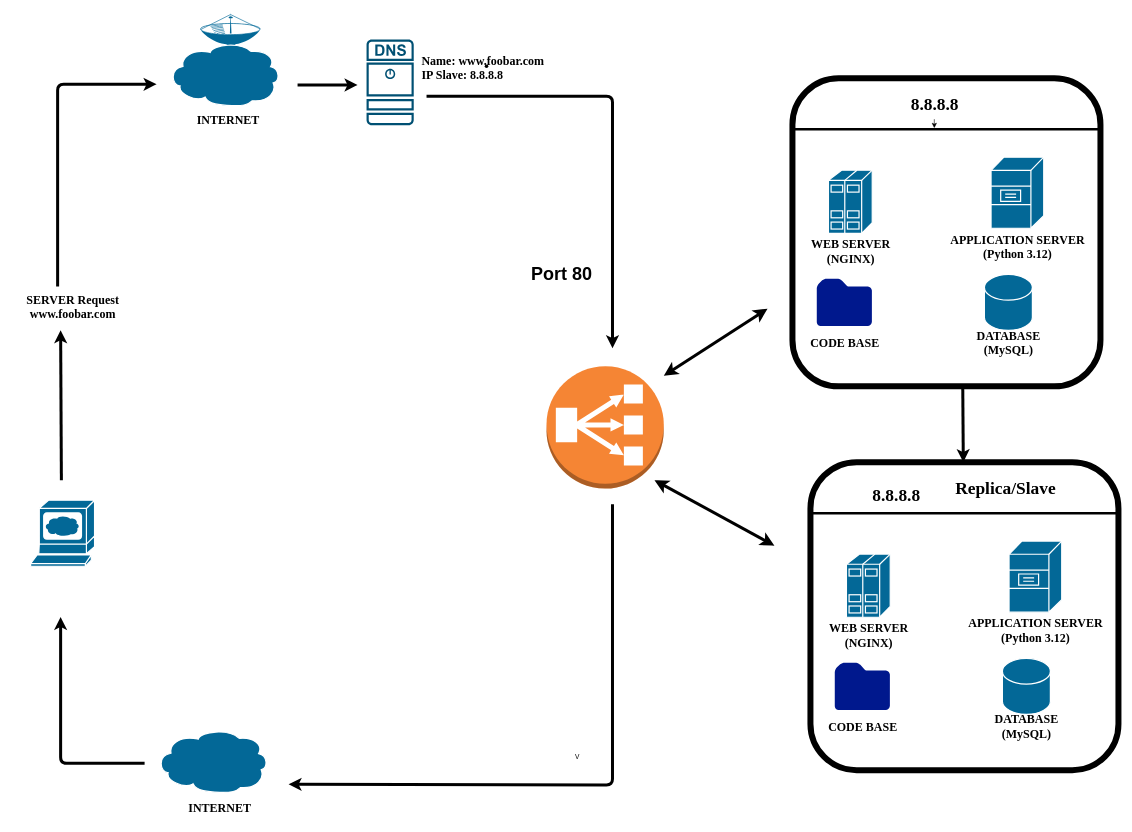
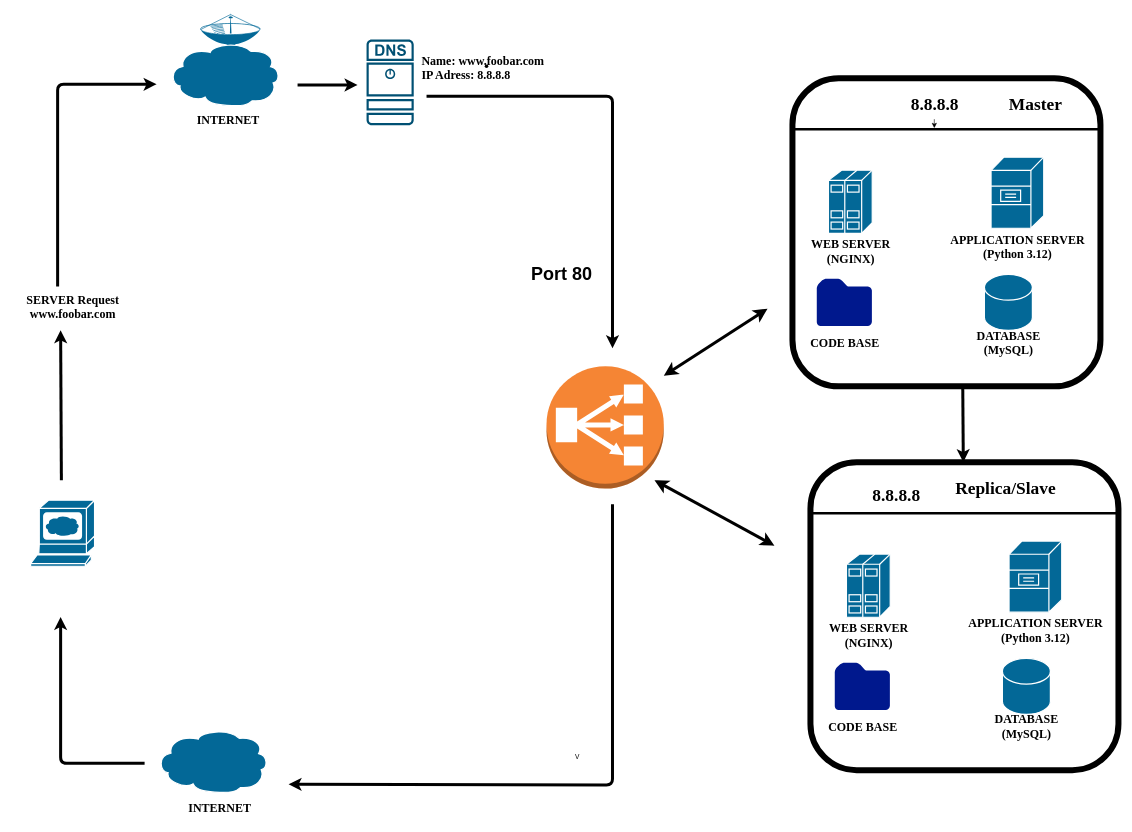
node "Name: www.foobar.com IP Slave: 8.8.8.8": label "Name: www.foobar.com IP Slave: 8.8.8.8" -> "Name: www.foobar.com IP Adress: 8.8.8.8"
node "Master": added
